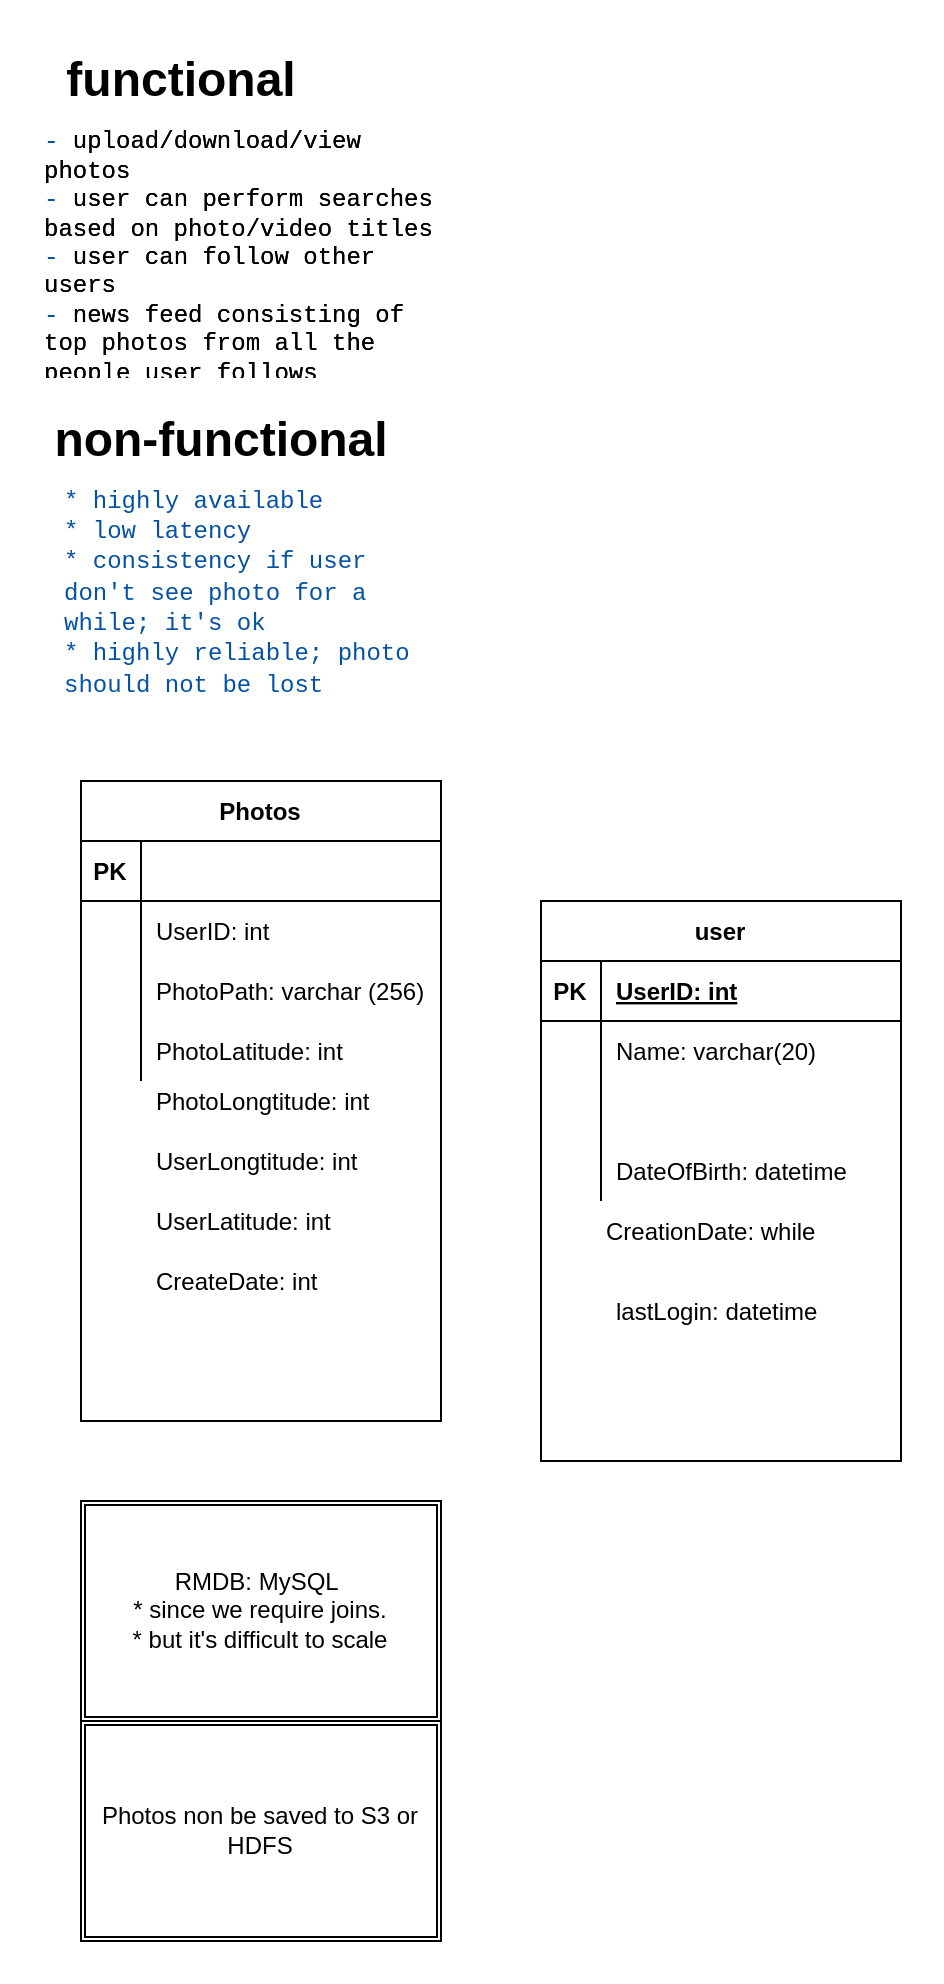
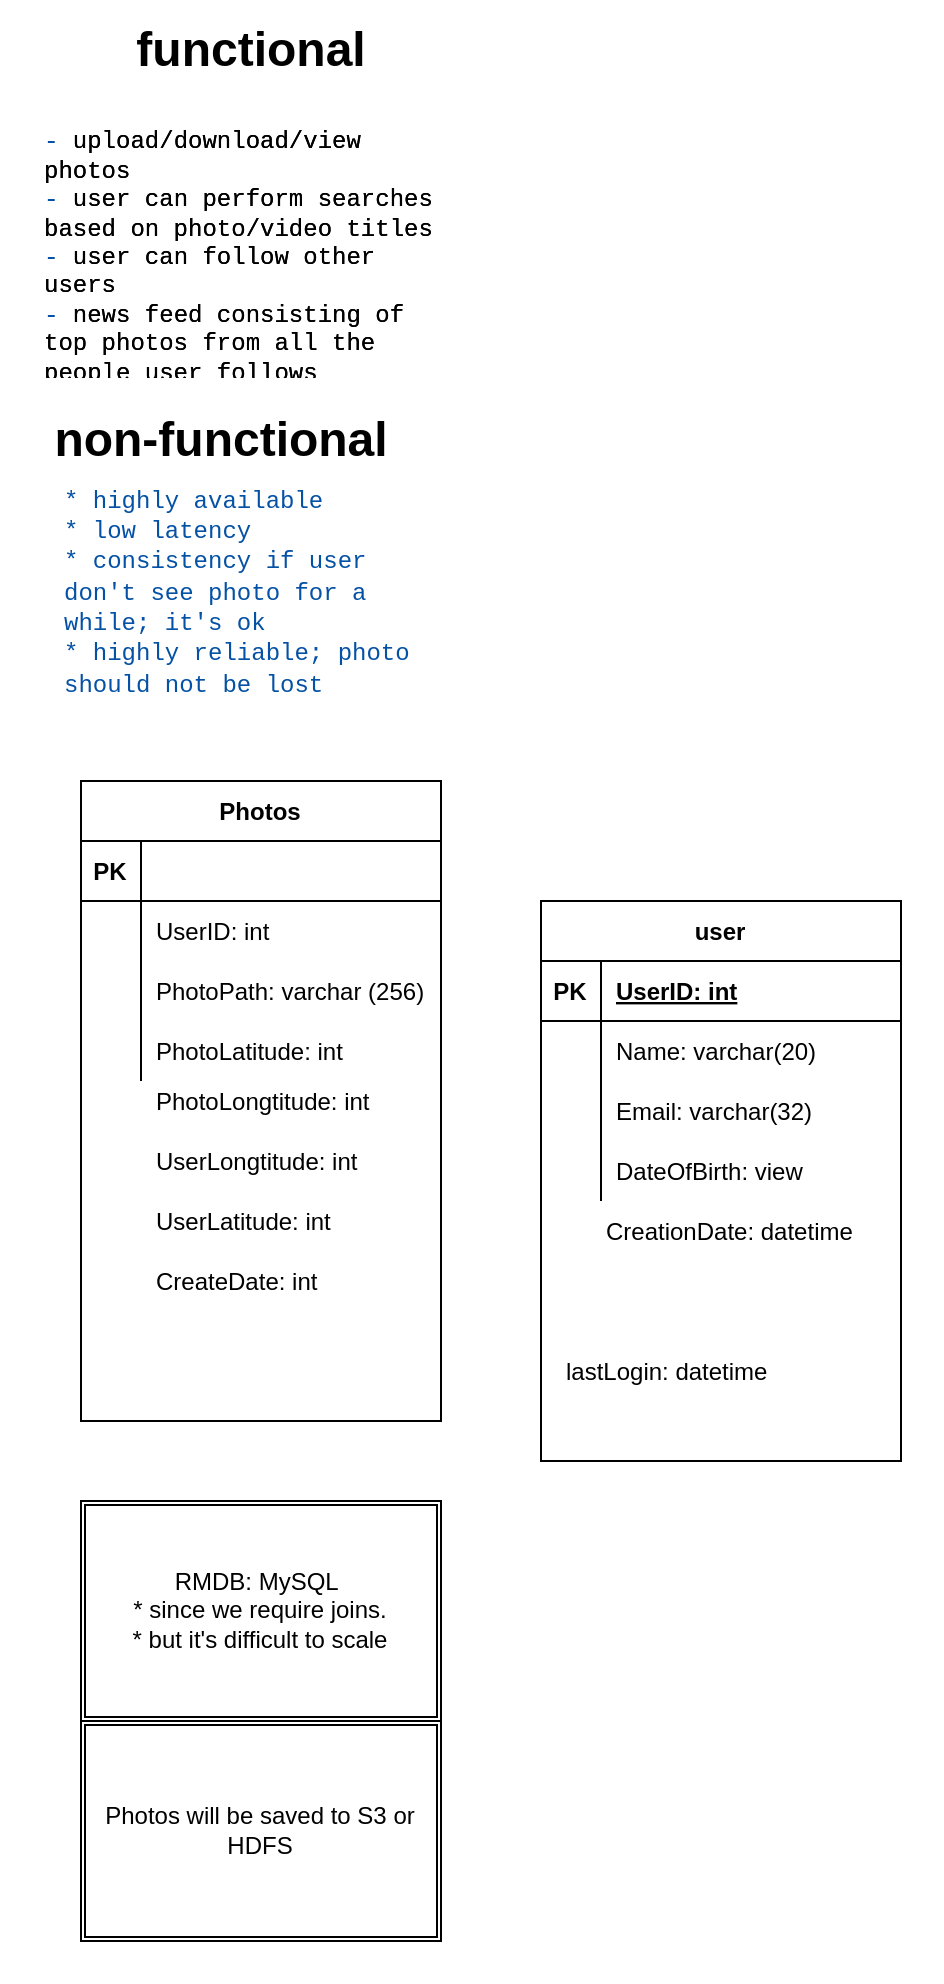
node "functional": moved (181, 81) -> (251, 51)
node "Email: varchar(32)": added
node "DateOfBirth: datetime": label "DateOfBirth: datetime" -> "DateOfBirth: view"
node "CreationDate: while": label "CreationDate: while" -> "CreationDate: datetime"
node "lastLogin: datetime": moved (751, 1311) -> (701, 1371)
node "Photos non be saved to S3 or HDFS": label "Photos non be saved to S3 or HDFS" -> "Photos will be saved to S3 or HDFS"
